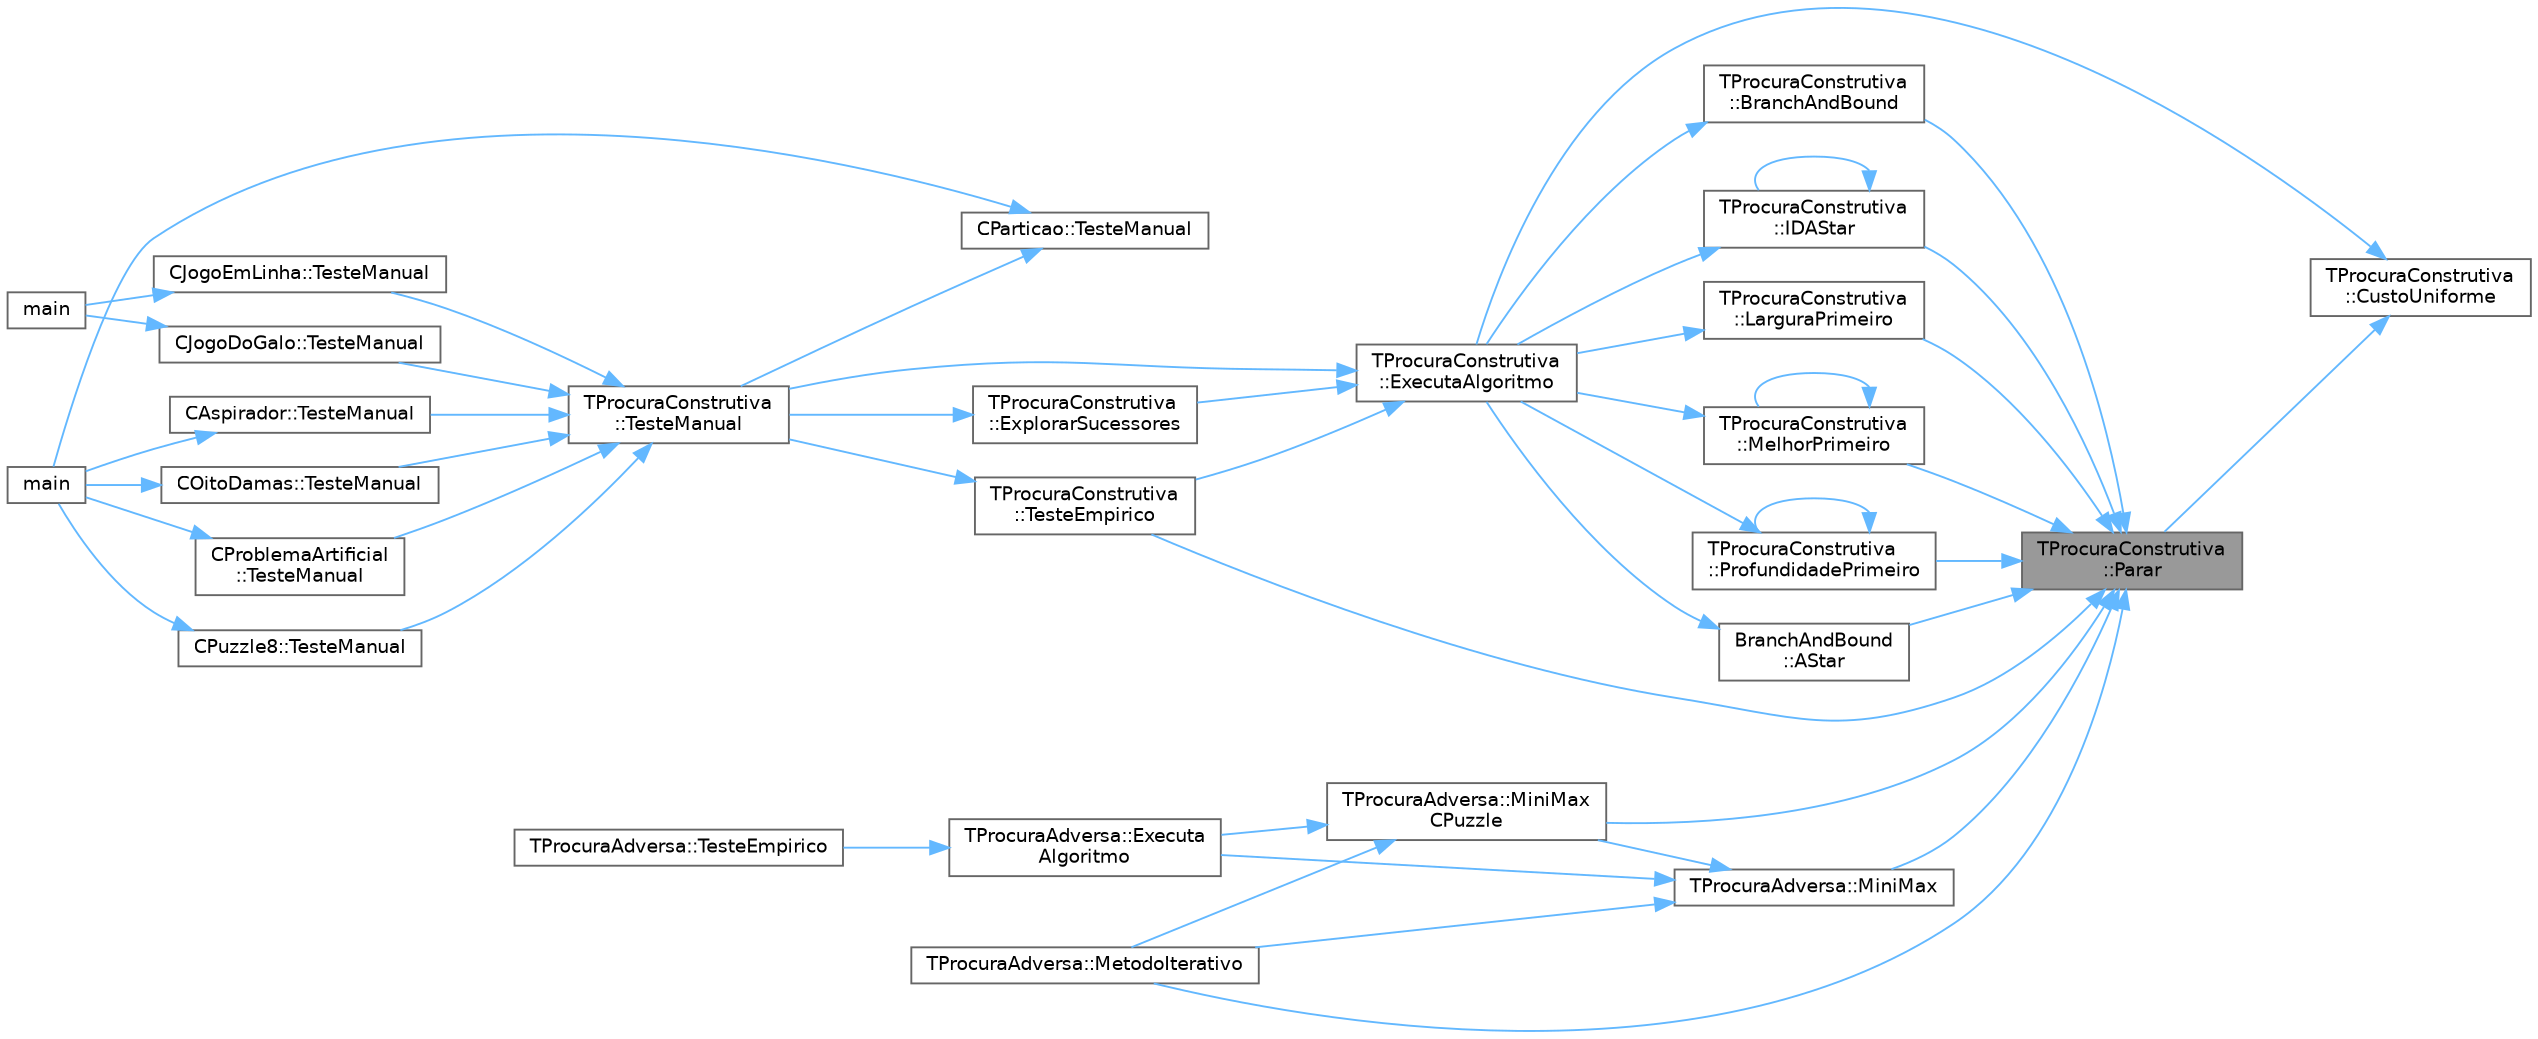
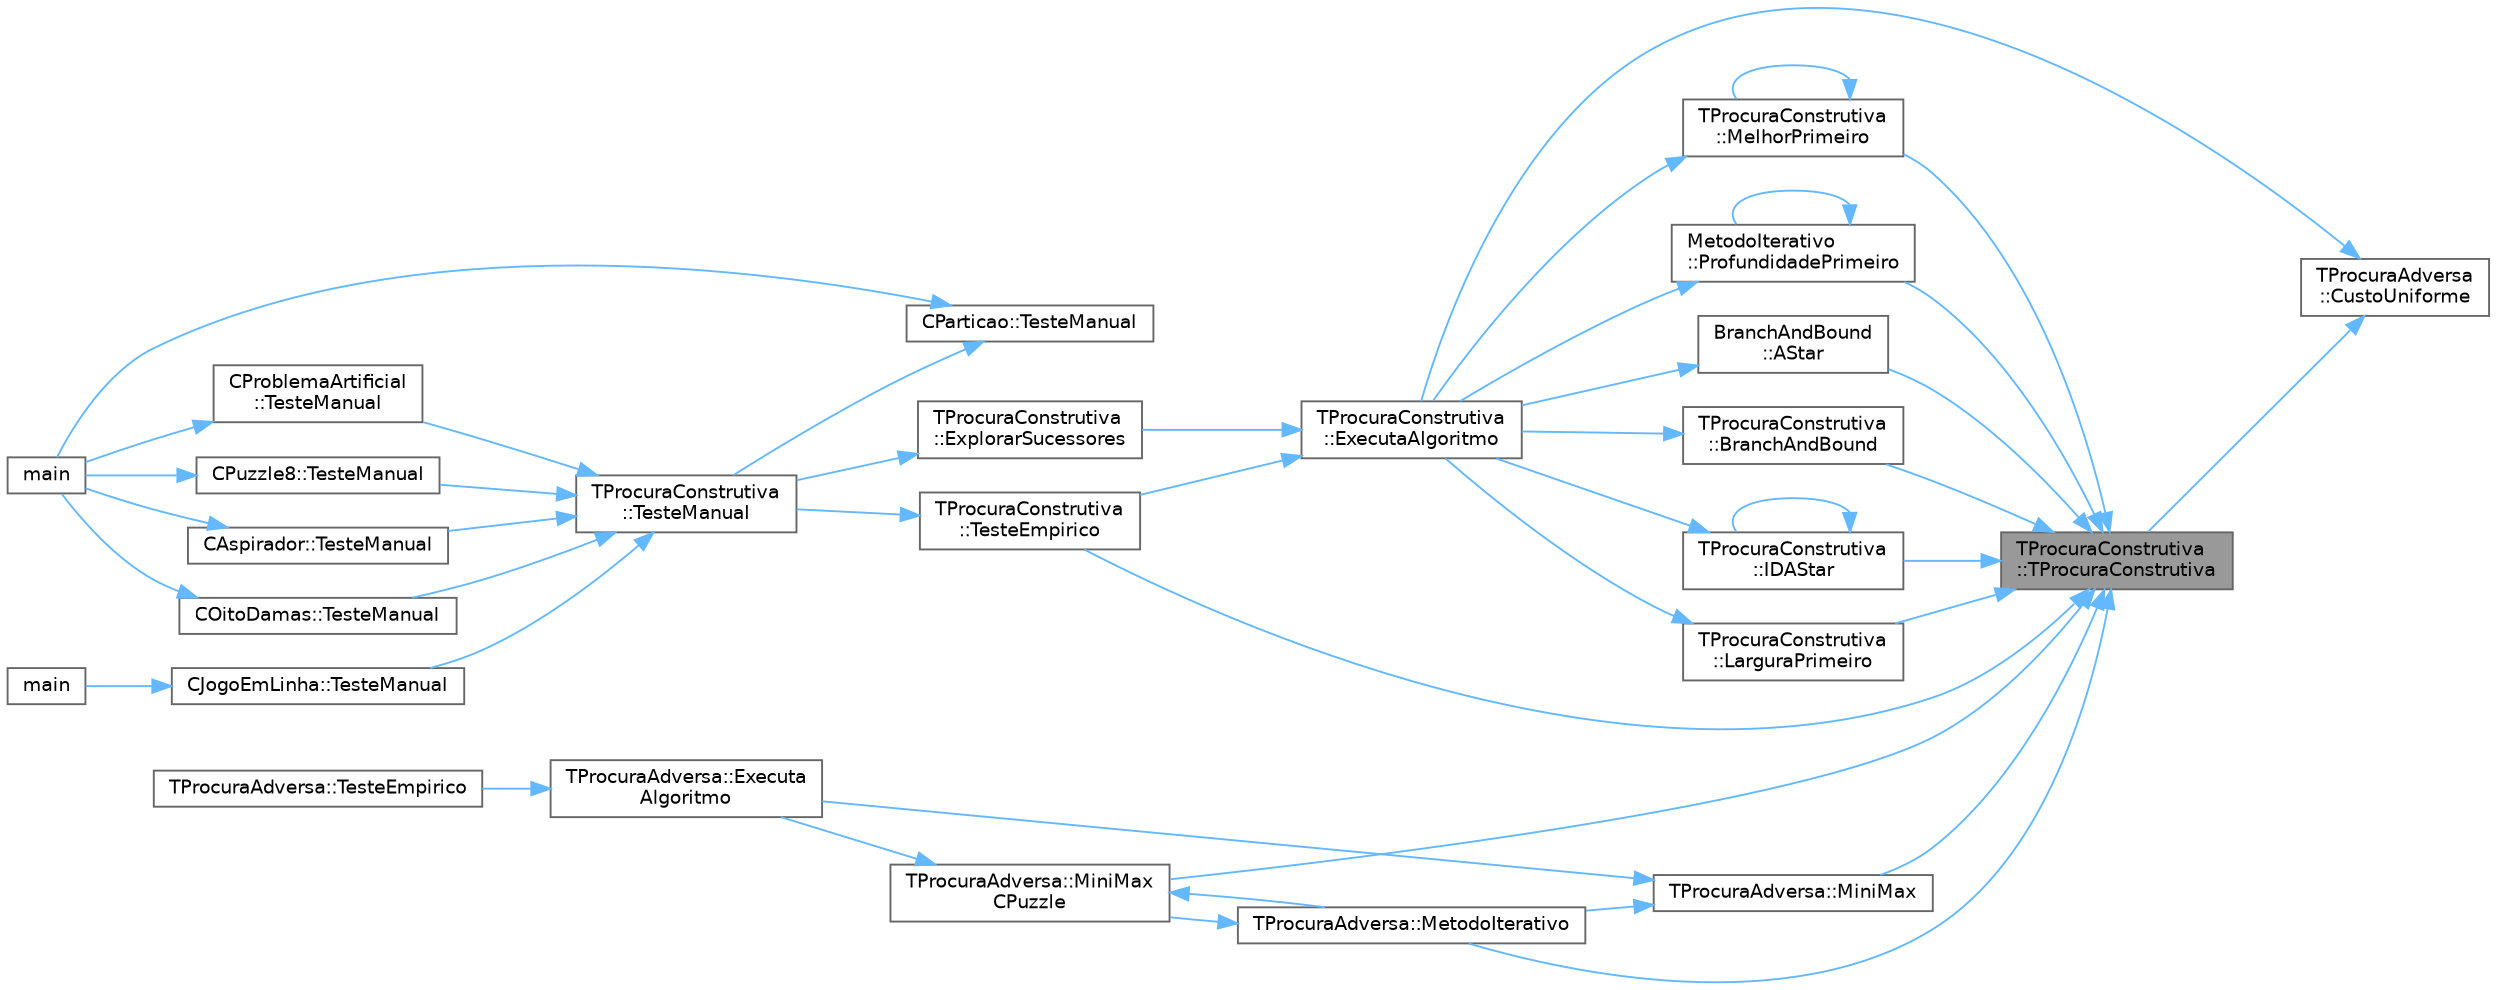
node "TProcuraConstrutiva ::CustoUniforme": label "TProcuraConstrutiva ::CustoUniforme" -> "TProcuraAdversa ::CustoUniforme"
node "CJogoDoGalo::TesteManual": removed
edge "TProcuraConstrutiva ::TesteManual" -> "TProcuraConstrutiva ::ExecutaAlgoritmo": removed
node "TProcuraConstrutiva ::ProfundidadePrimeiro": label "TProcuraConstrutiva ::ProfundidadePrimeiro" -> "MetodoIterativo ::ProfundidadePrimeiro"
node "TProcuraConstrutiva ::Parar": label "TProcuraConstrutiva ::Parar" -> "TProcuraConstrutiva ::TProcuraConstrutiva"
edge "TProcuraAdversa::MiniMax CPuzzle" -> "TProcuraAdversa::MiniMax": now "TProcuraAdversa::MiniMax CPuzzle" -> "TProcuraAdversa::MetodoIterativo"
